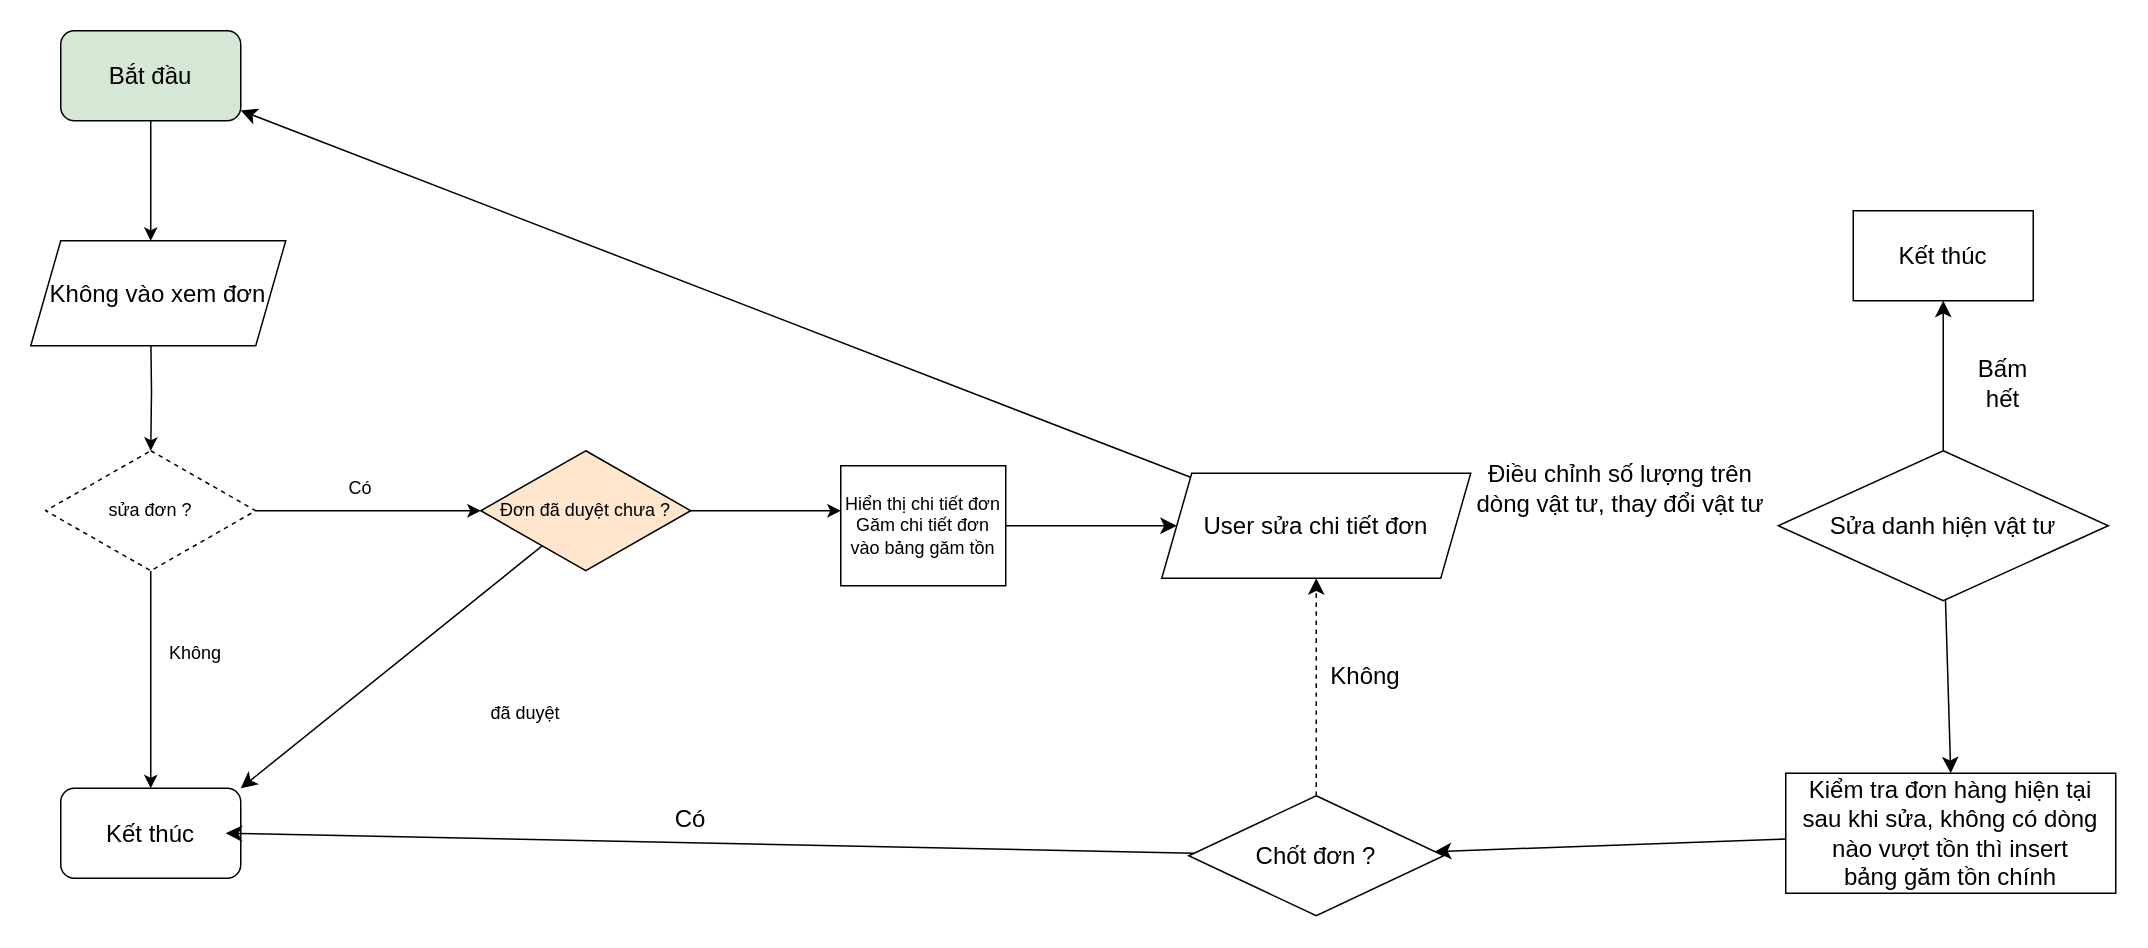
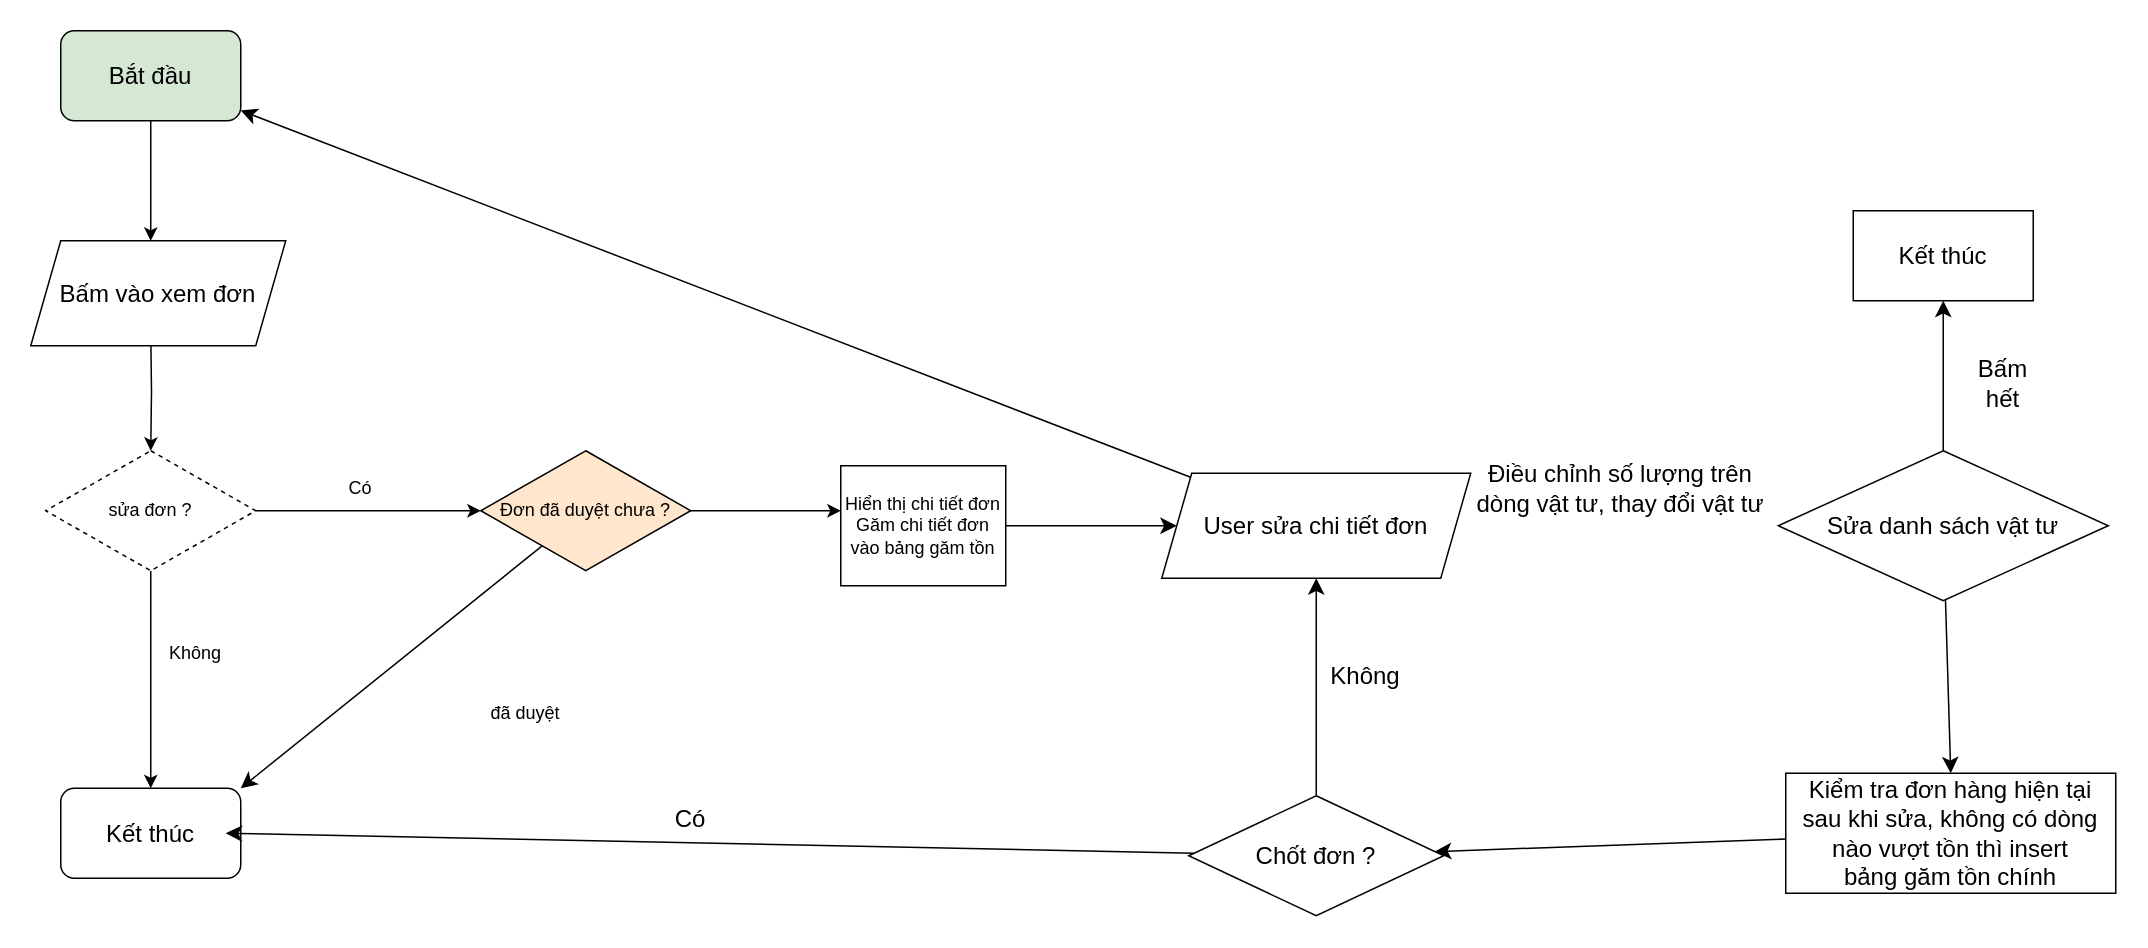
node "Không vào xem đơn": label "Không vào xem đơn" -> "Bấm vào xem đơn"
node "Sửa danh hiện vật tư": label "Sửa danh hiện vật tư" -> "Sửa danh sách vật tư"
edge "Chốt đơn ?" -> "User sửa chi tiết đơn": style dashed -> solid
